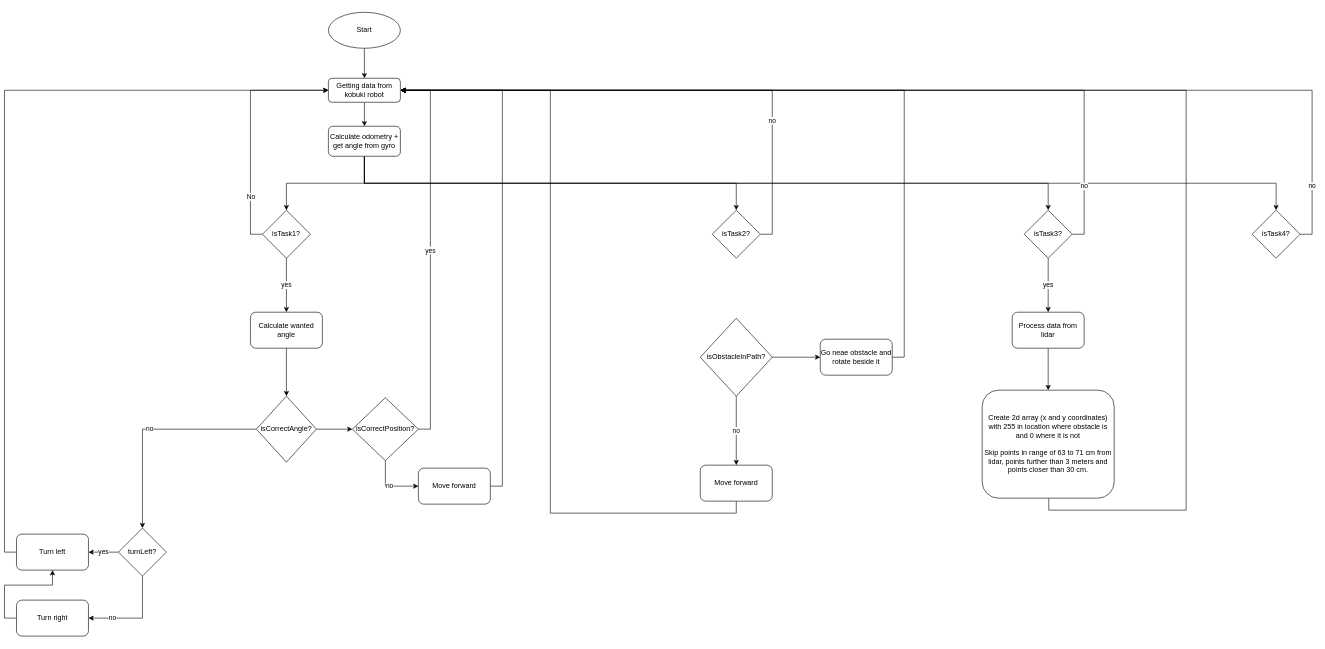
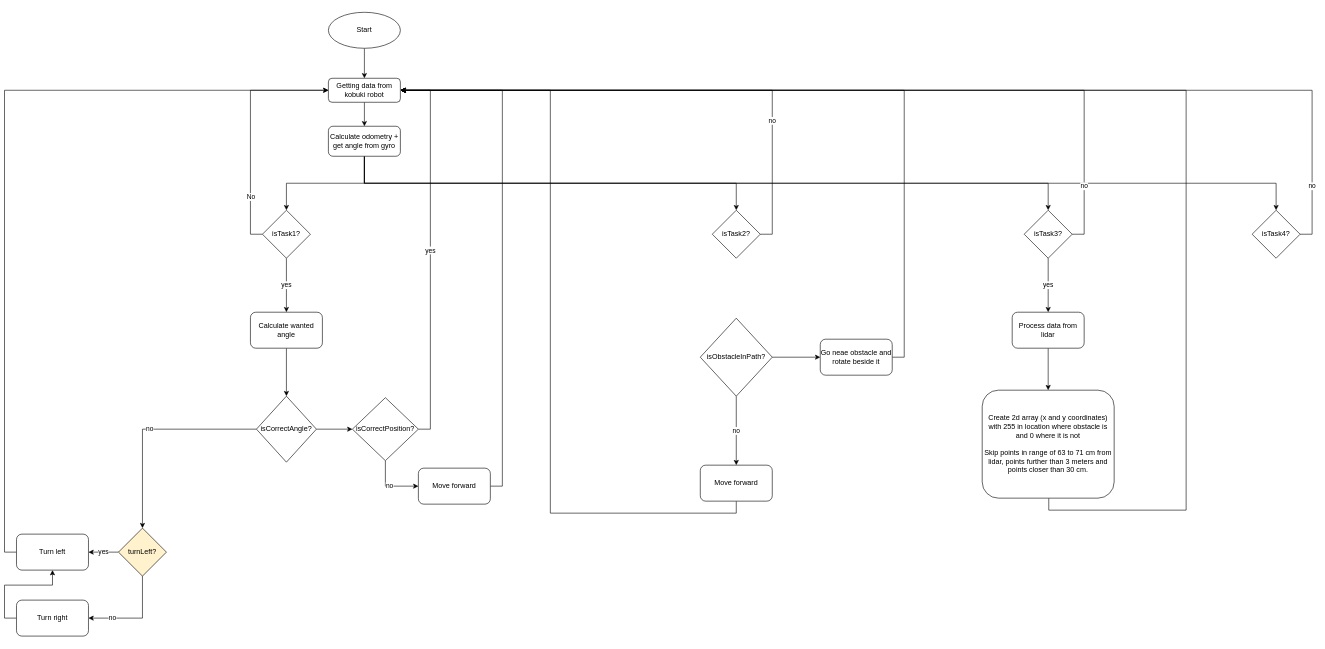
node "turnLeft?": fillcolor #ffffff -> #fff2cc
